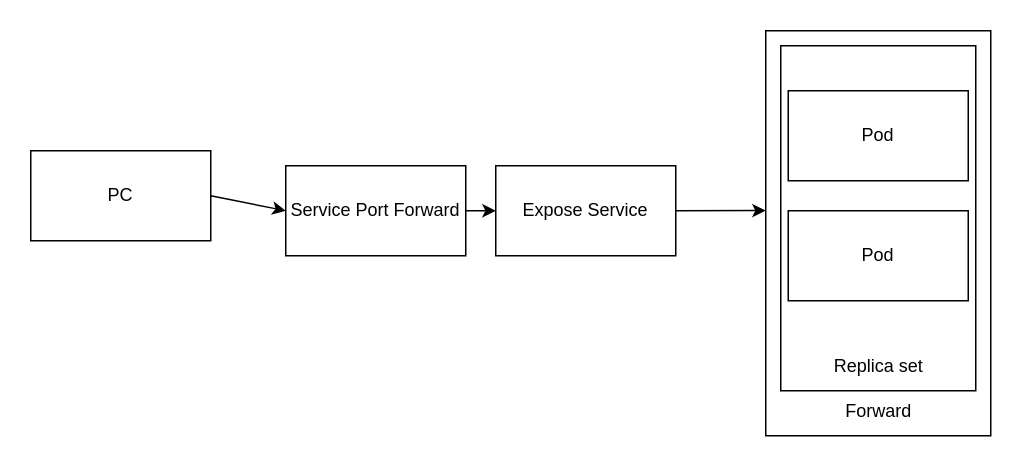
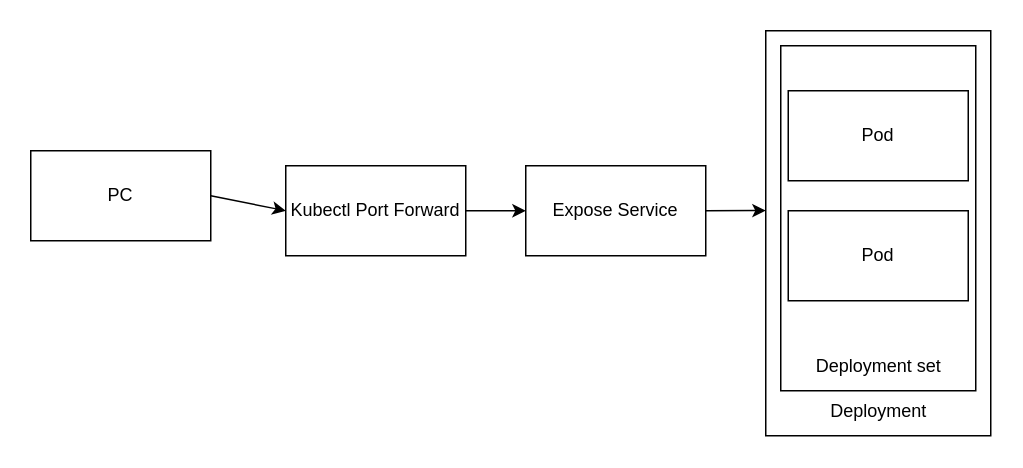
node "Service Port Forward": label "Service Port Forward" -> "Kubectl Port Forward"
node "Expose Service": moved (586, 211) -> (616, 211)
node "Replica set": label "Replica set" -> "Deployment set"
node "Forward": label "Forward" -> "Deployment"
